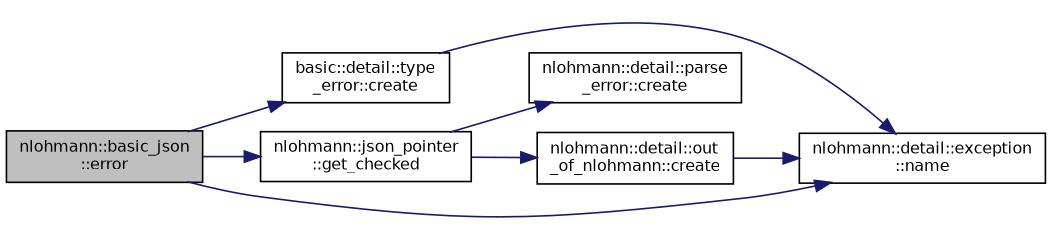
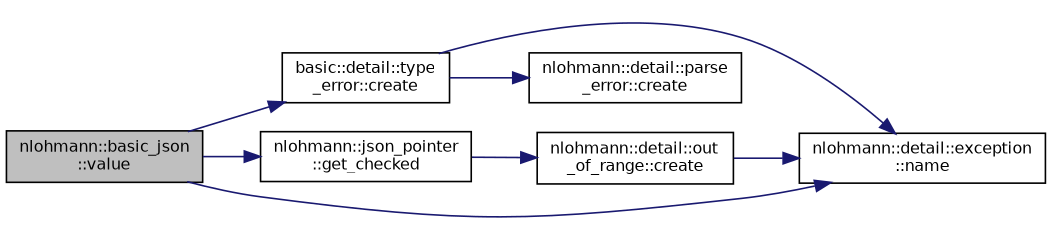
edge "nlohmann::json_pointer ::get_checked" -> "nlohmann::detail::parse _error::create": now "basic::detail::type _error::create" -> "nlohmann::detail::parse _error::create"
node "nlohmann::basic_json ::error": label "nlohmann::basic_json ::error" -> "nlohmann::basic_json ::value"
node "nlohmann::detail::out _of_nlohmann::create": label "nlohmann::detail::out _of_nlohmann::create" -> "nlohmann::detail::out _of_range::create"
